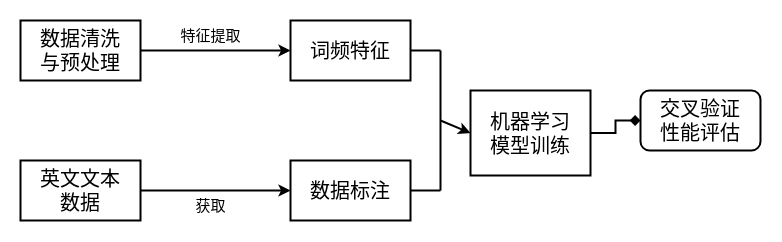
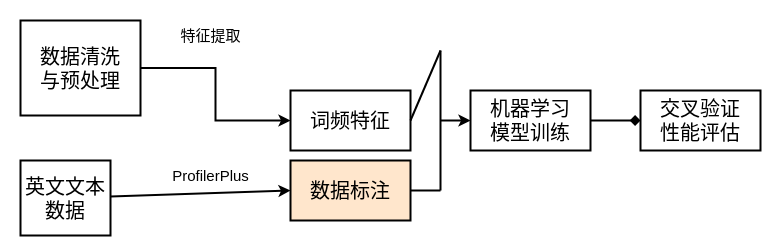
node "数据清洗 与预处理": size 120x60 -> 120x95
node "词频特征": moved (351, 51) -> (351, 121)
node "交叉验证 性能评估": shape rounded rectangle -> rectangle
node "机器学习 模型训练": size 120x85 -> 120x60
node "ProfilerPlus": added
node "英文文本 数据": size 120x60 -> 90x75
node "数据标注": fillcolor #ffffff -> #ffe6cc
node "获取": removed
